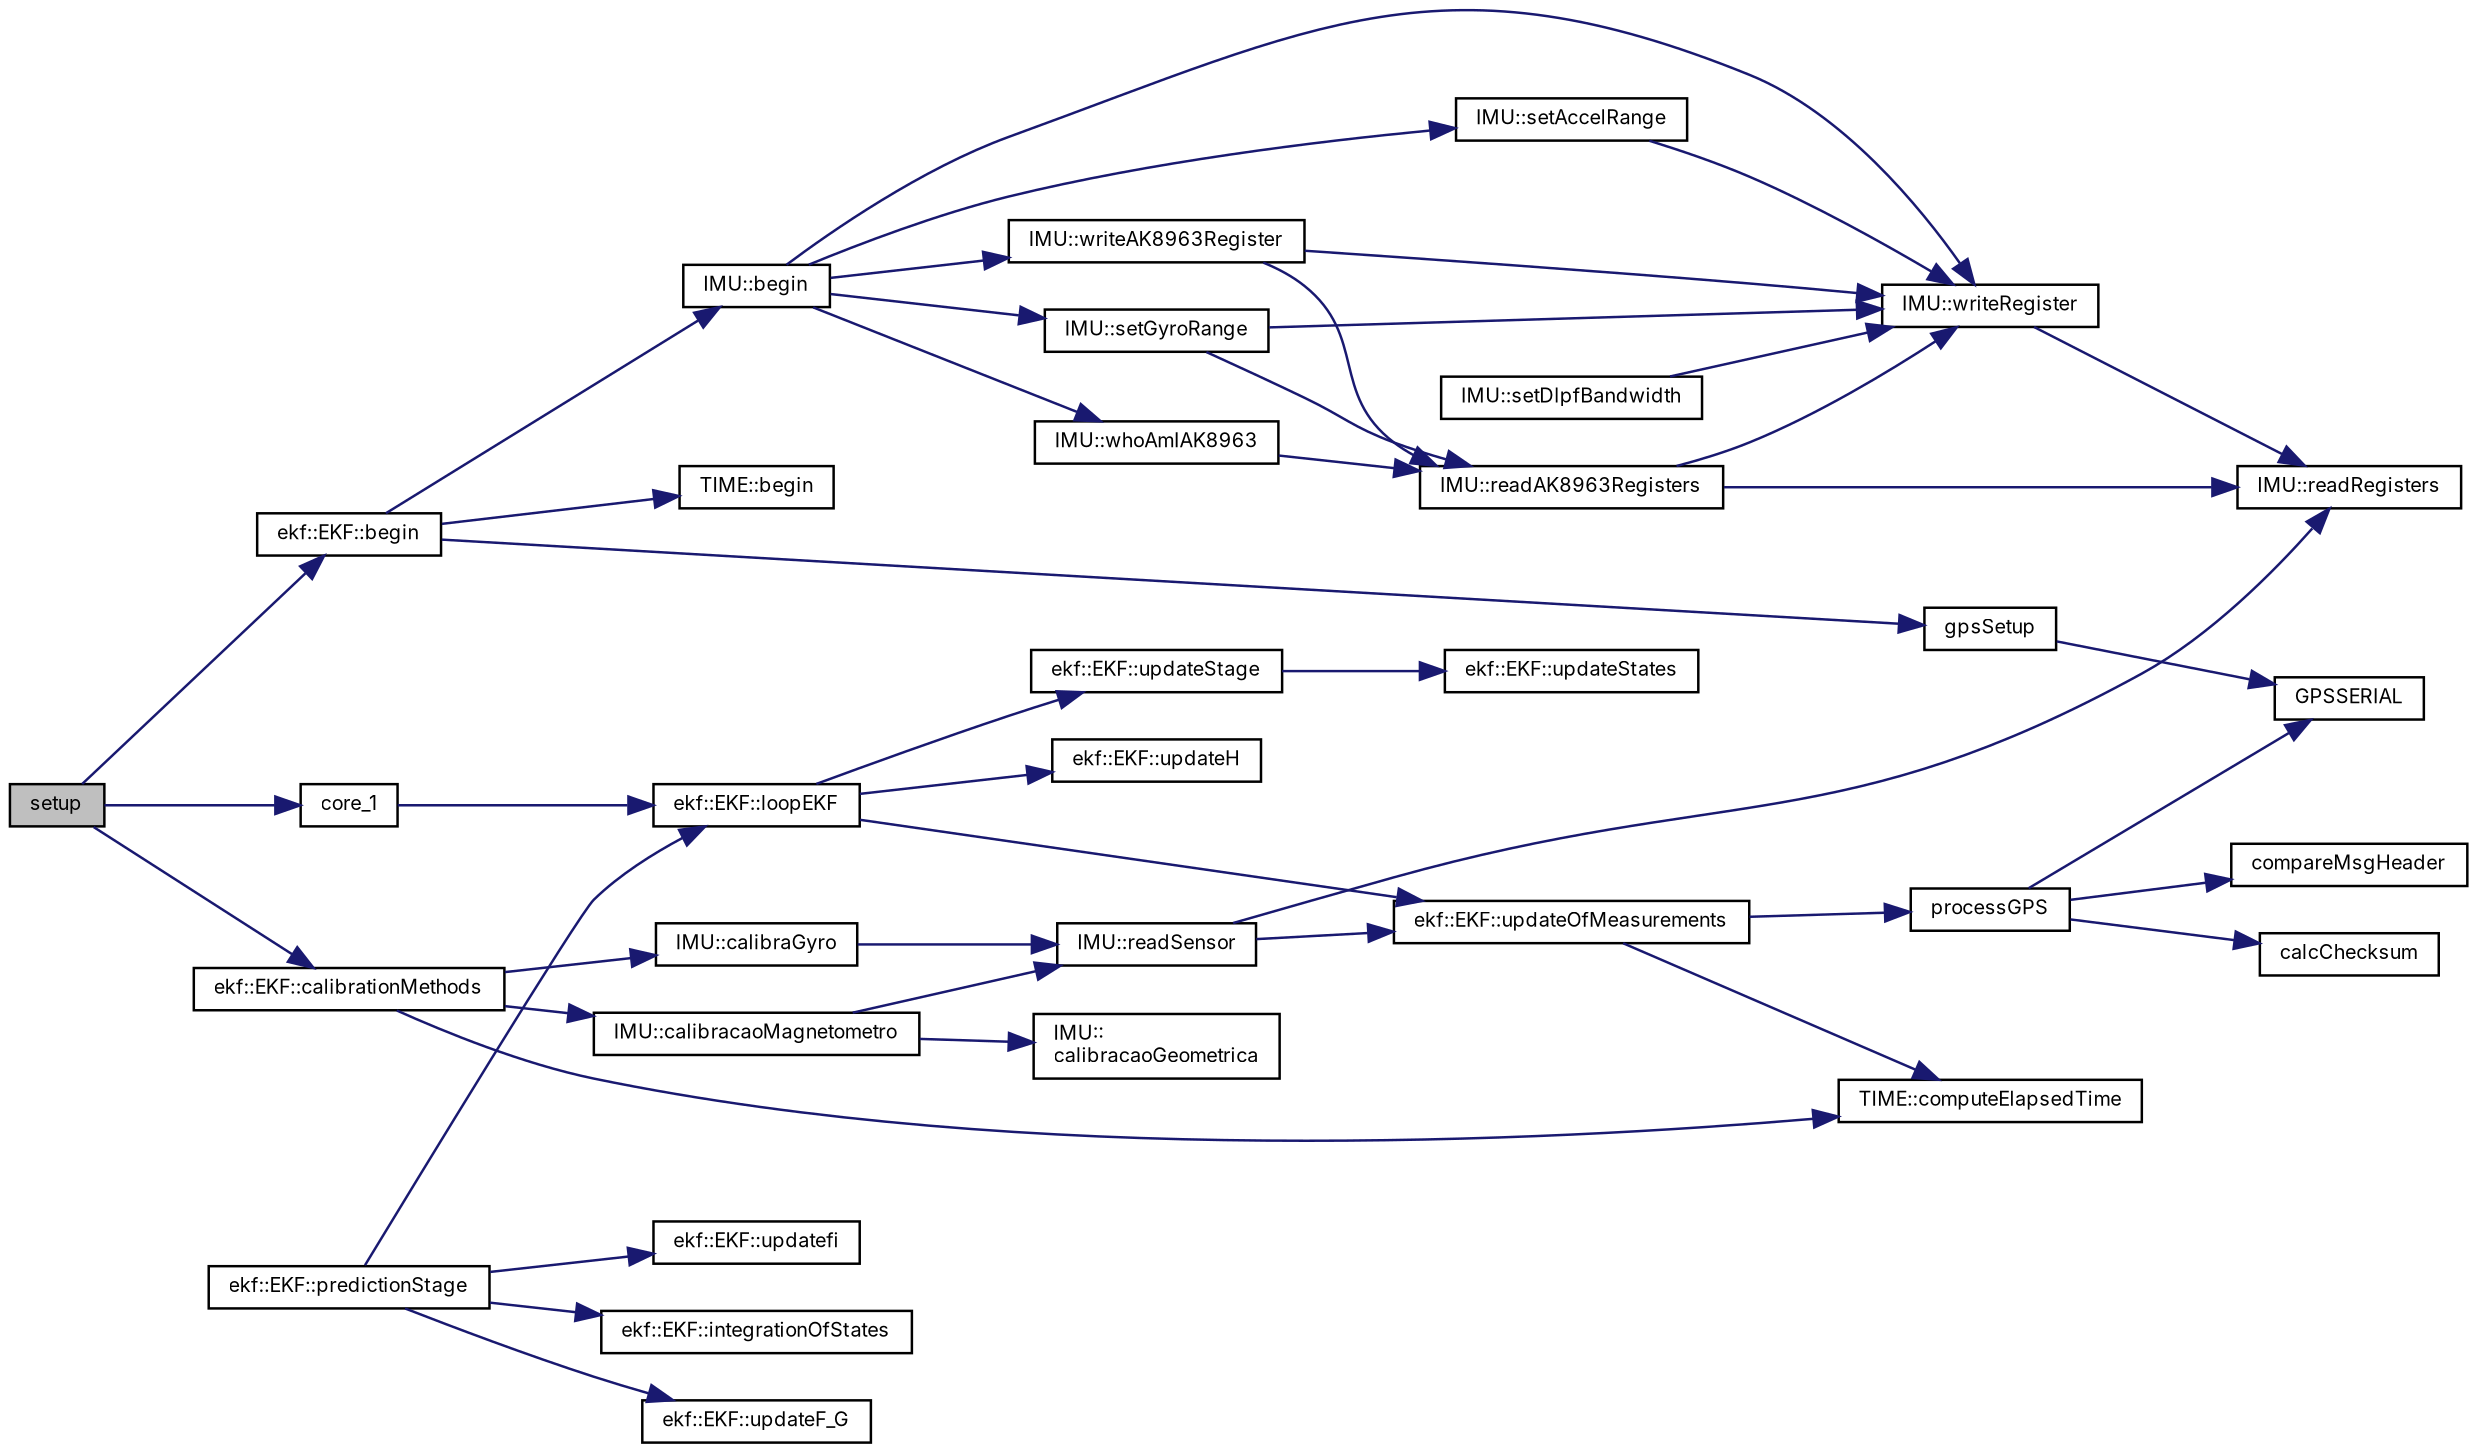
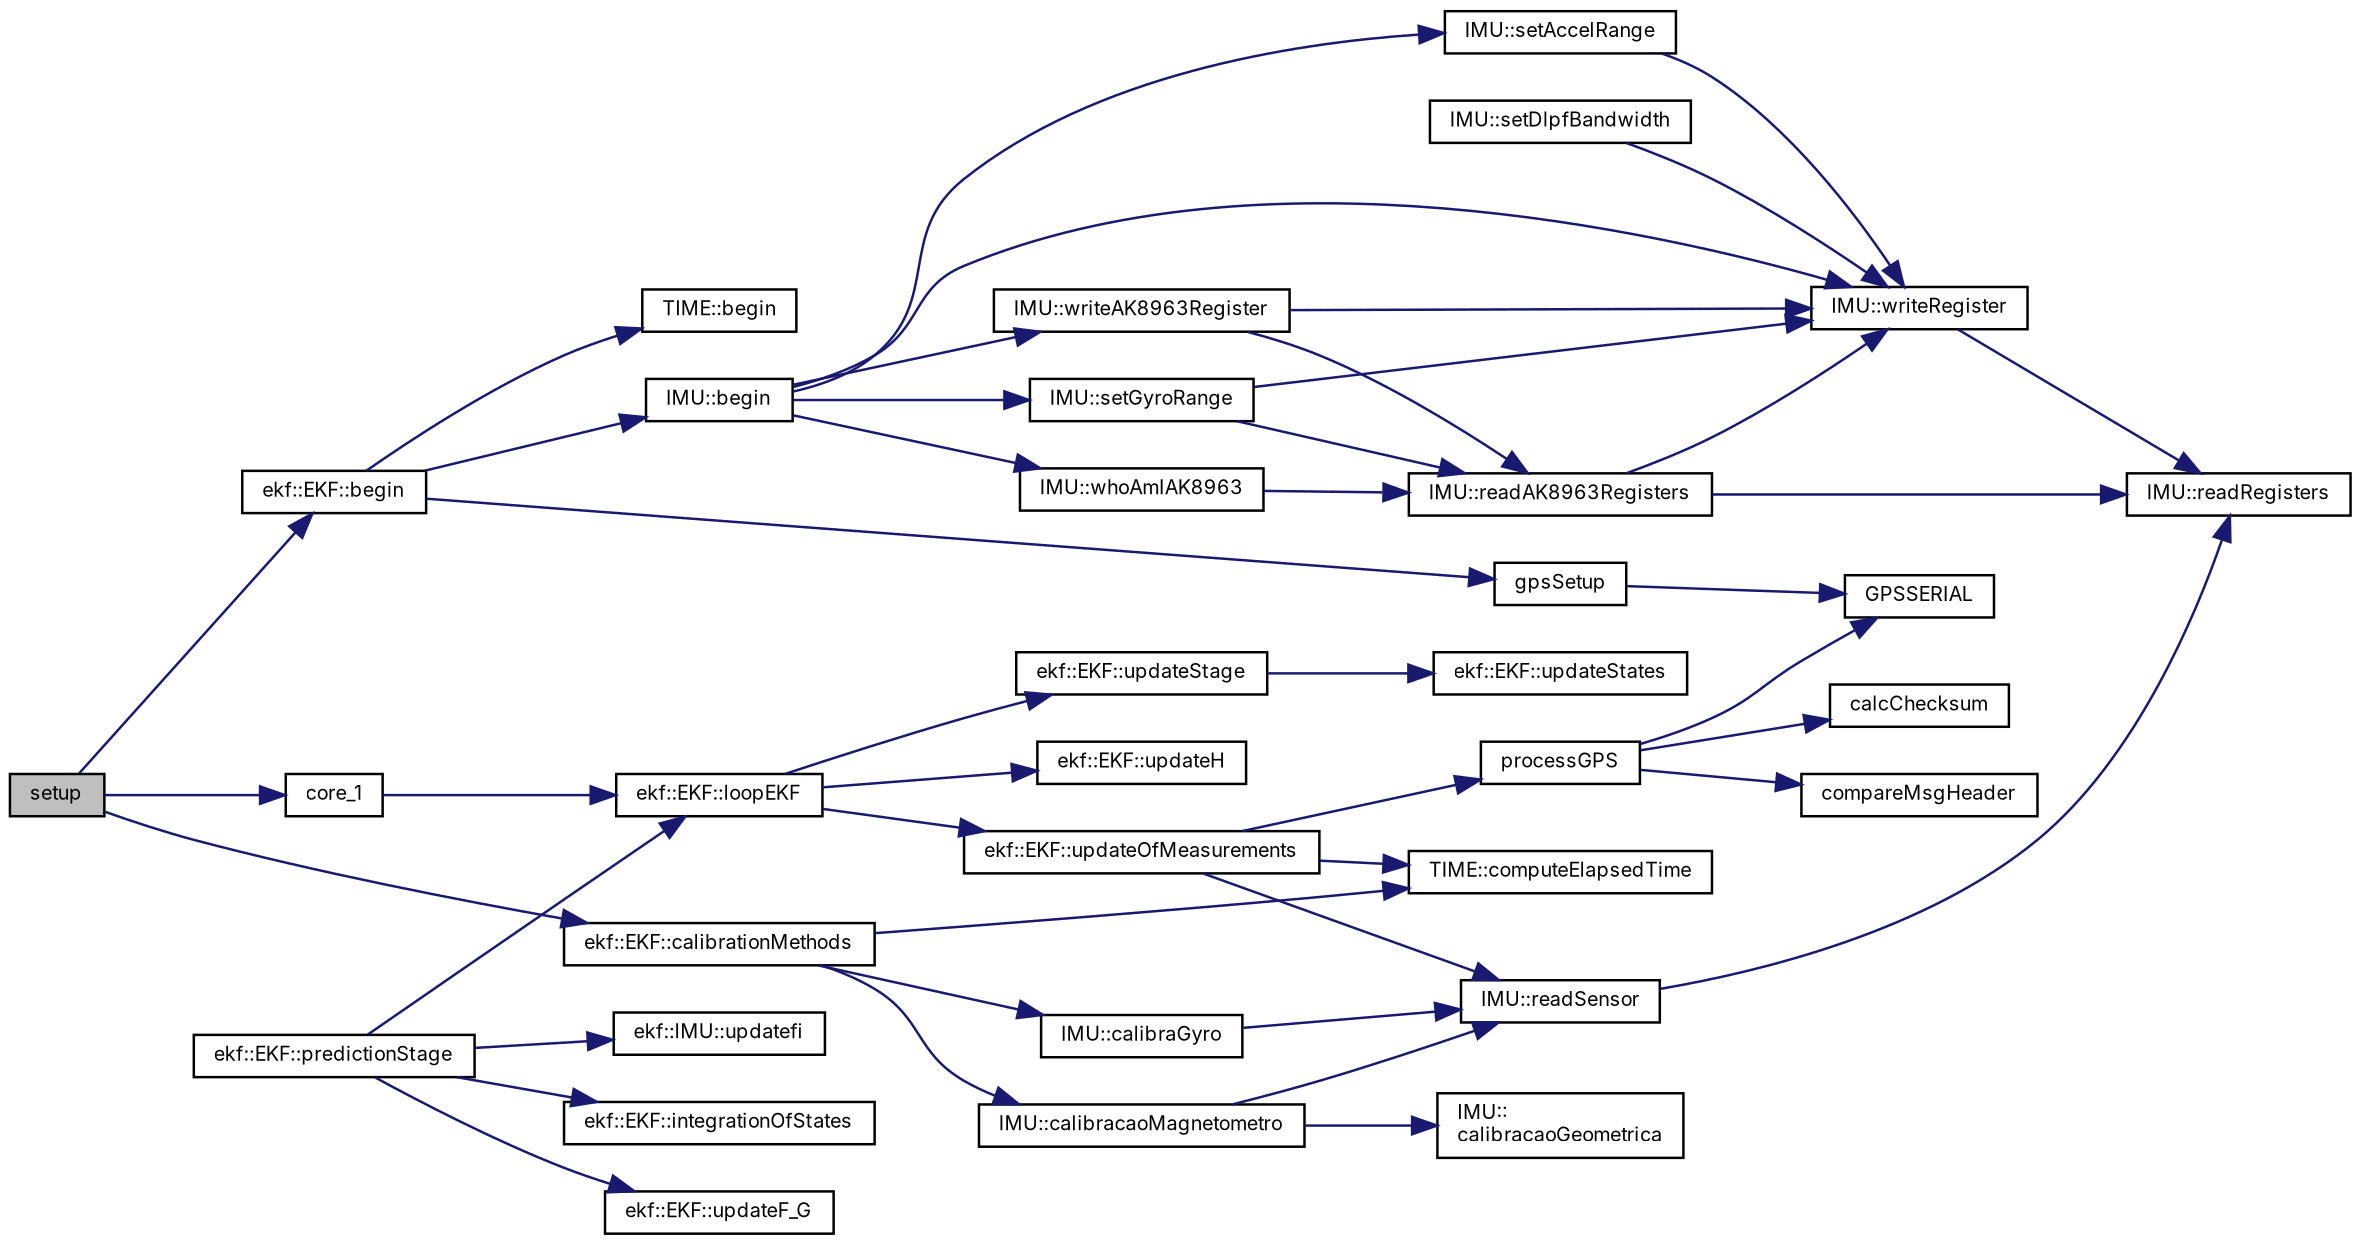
edge "IMU::readSensor" -> "ekf::EKF::updateOfMeasurements": reversed
node "ekf::EKF::updatefi": label "ekf::EKF::updatefi" -> "ekf::IMU::updatefi"
